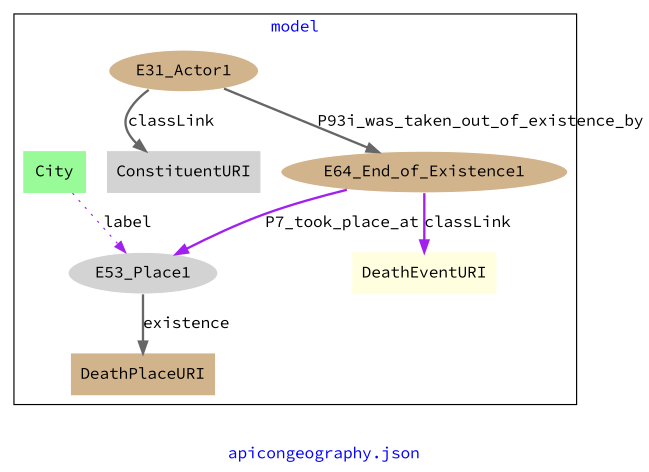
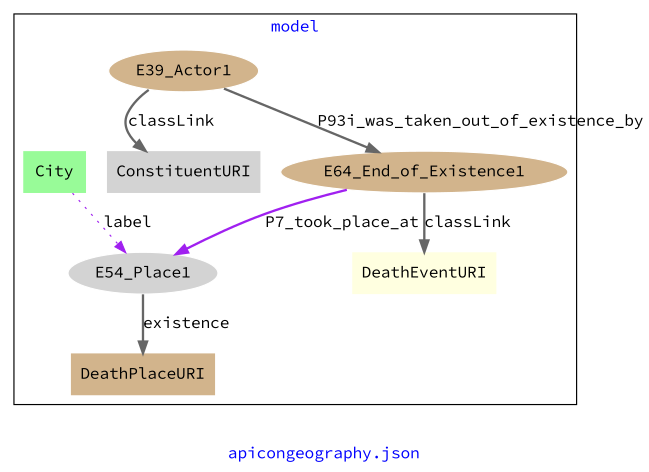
node "E31_Actor1": label "E31_Actor1" -> "E39_Actor1"
edge "E64_End_of_Existence1" -> "DeathEventURI": color purple -> gray40
node "E53_Place1": label "E53_Place1" -> "E54_Place1"
